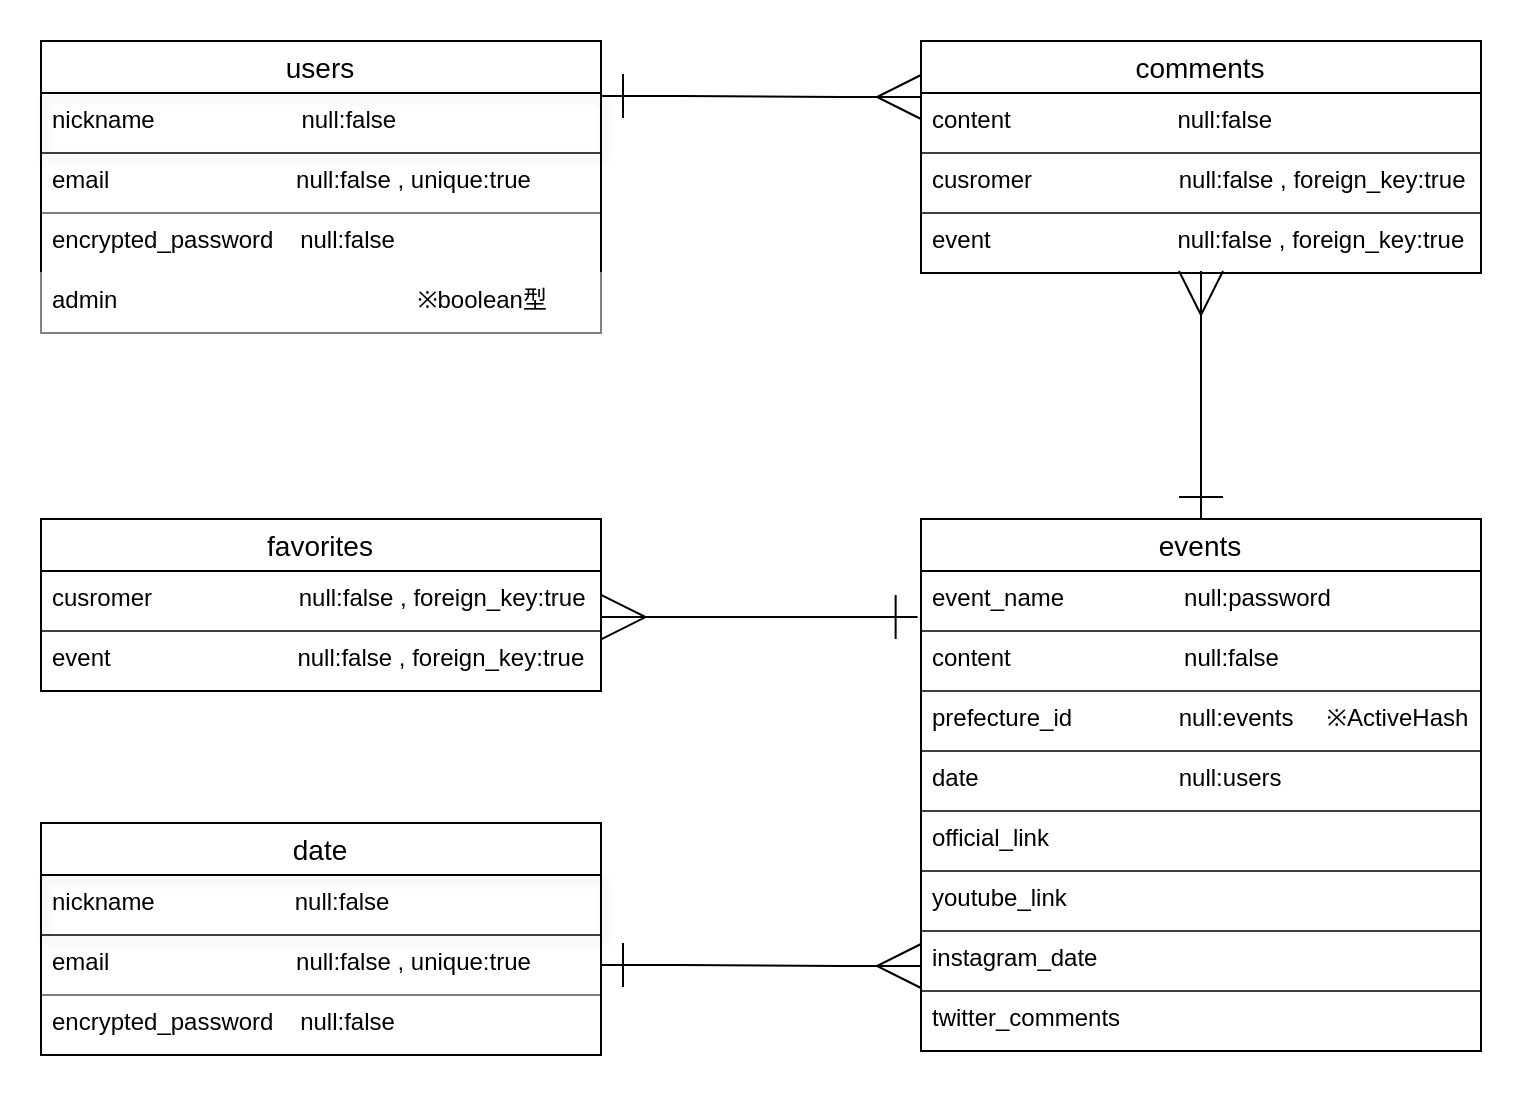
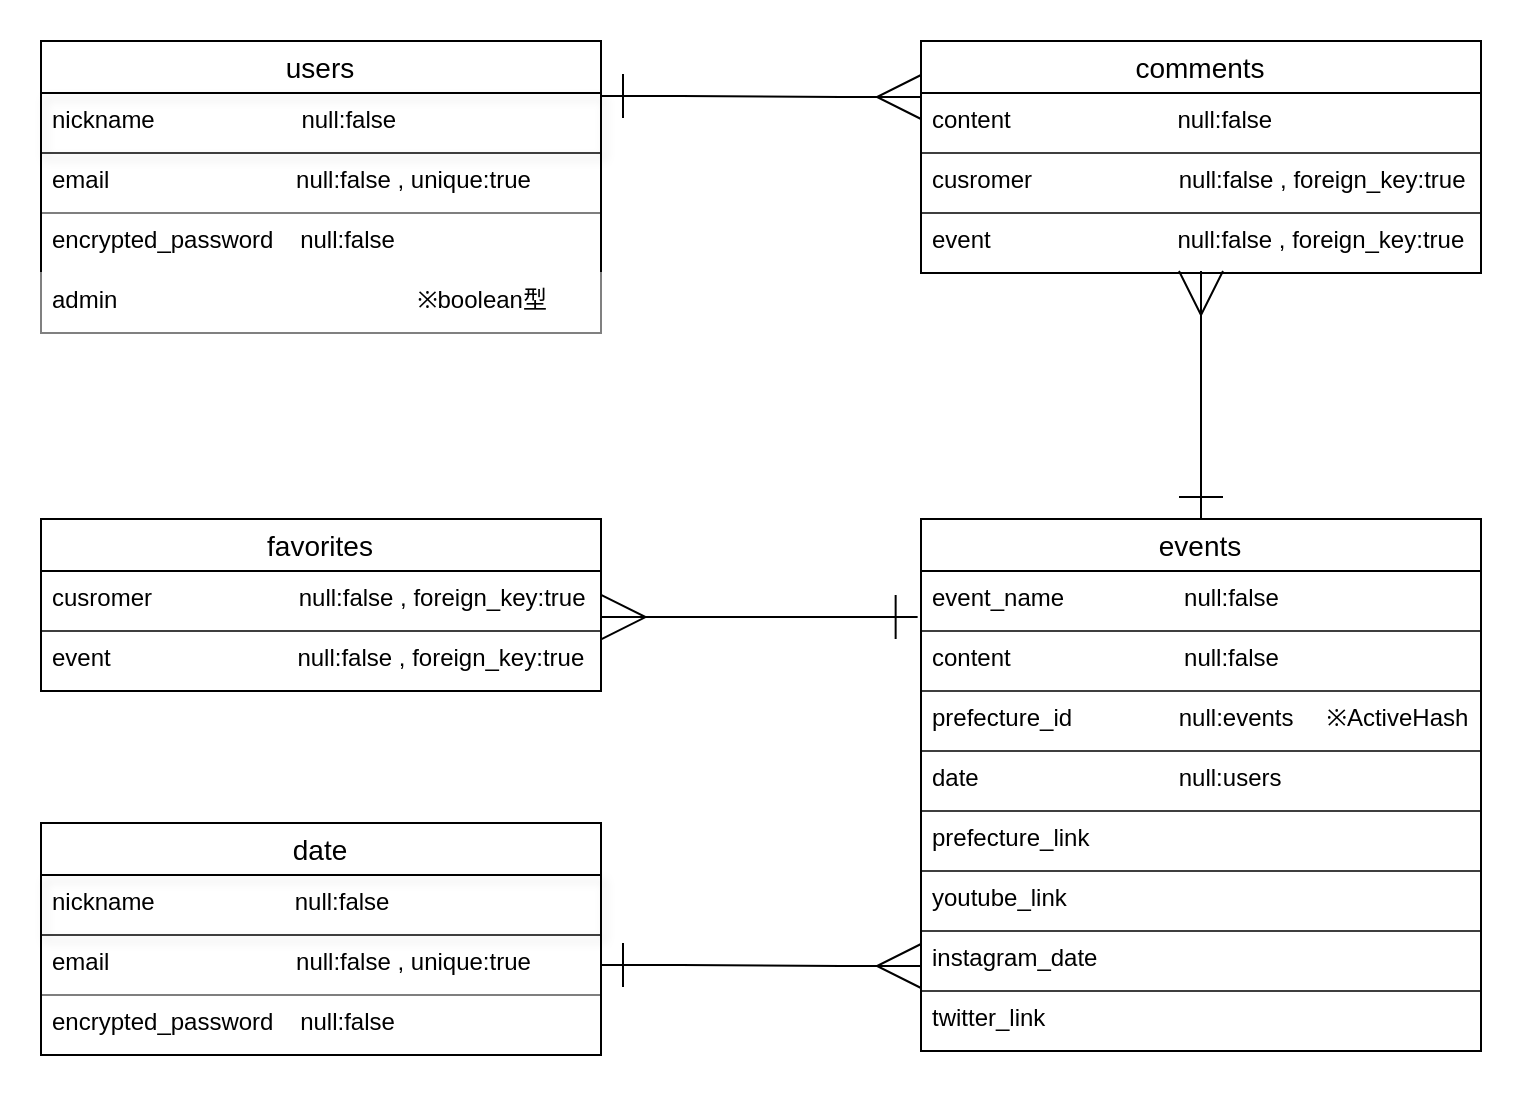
node "event_name null:password": label "event_name null:password" -> "event_name null:false"
node "official_link": label "official_link" -> "prefecture_link"
node "twitter_comments": label "twitter_comments" -> "twitter_link"
